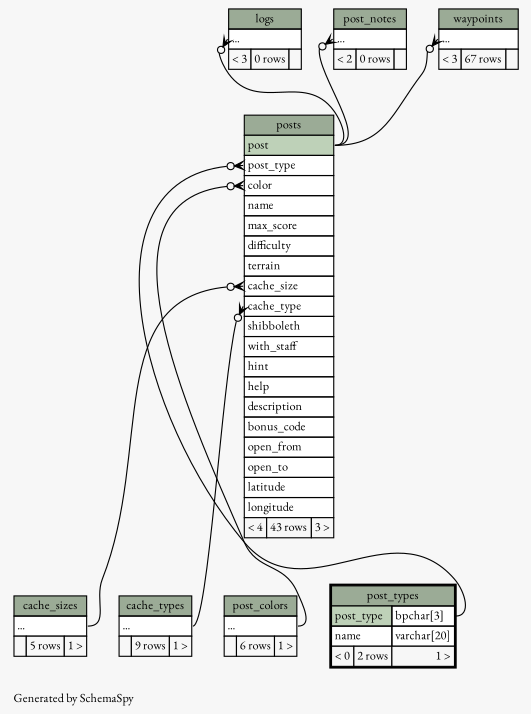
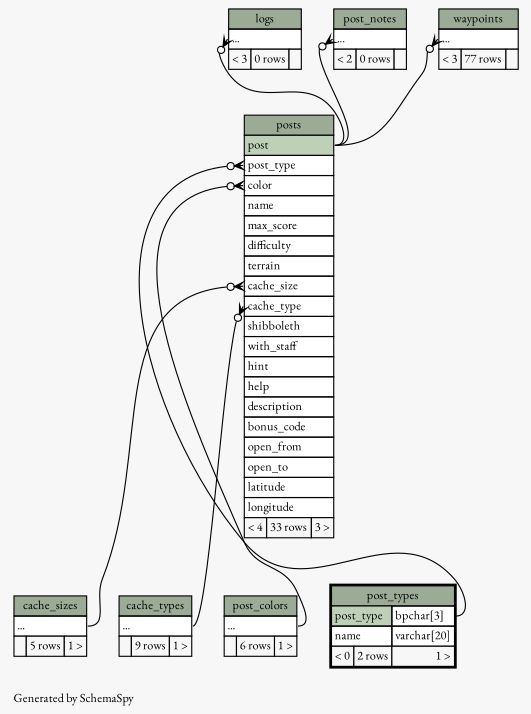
node "waypoints": text "67 rows" -> "77 rows"
node "posts": text "43 rows" -> "33 rows"
